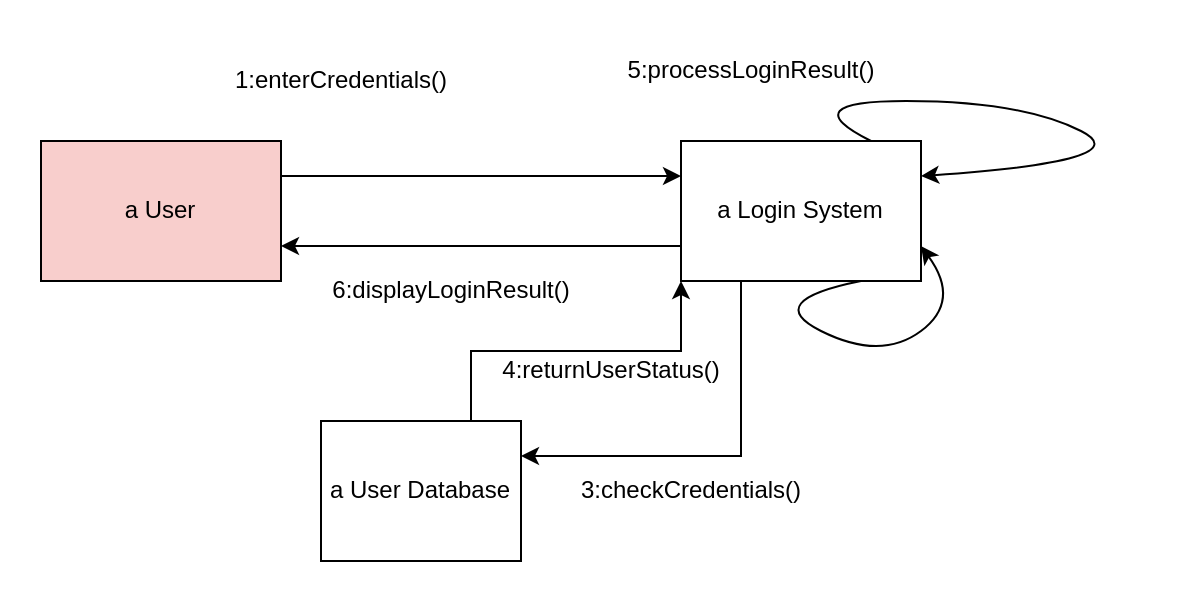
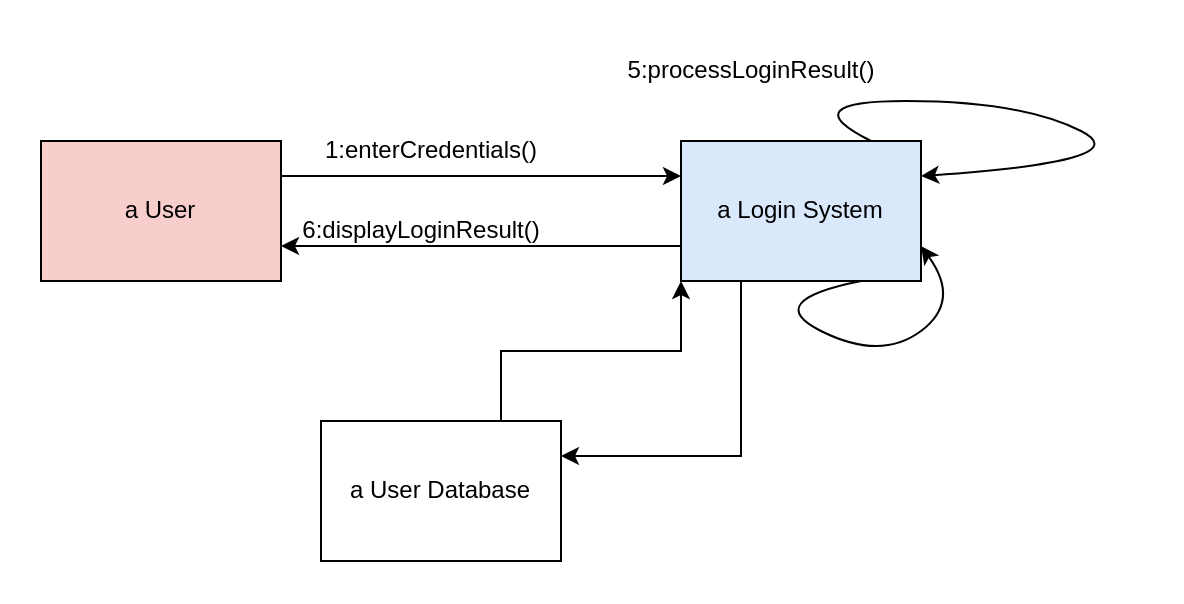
node "1:enterCredentials()": moved (341, 81) -> (431, 151)
node "a Login System": fillcolor #ffffff -> #dae8fc
node "6:displayLoginResult()": moved (451, 291) -> (421, 231)
node "4:returnUserStatus()": removed
node "a User Database": size 200x140 -> 240x140
node "3:checkCredentials()": removed
